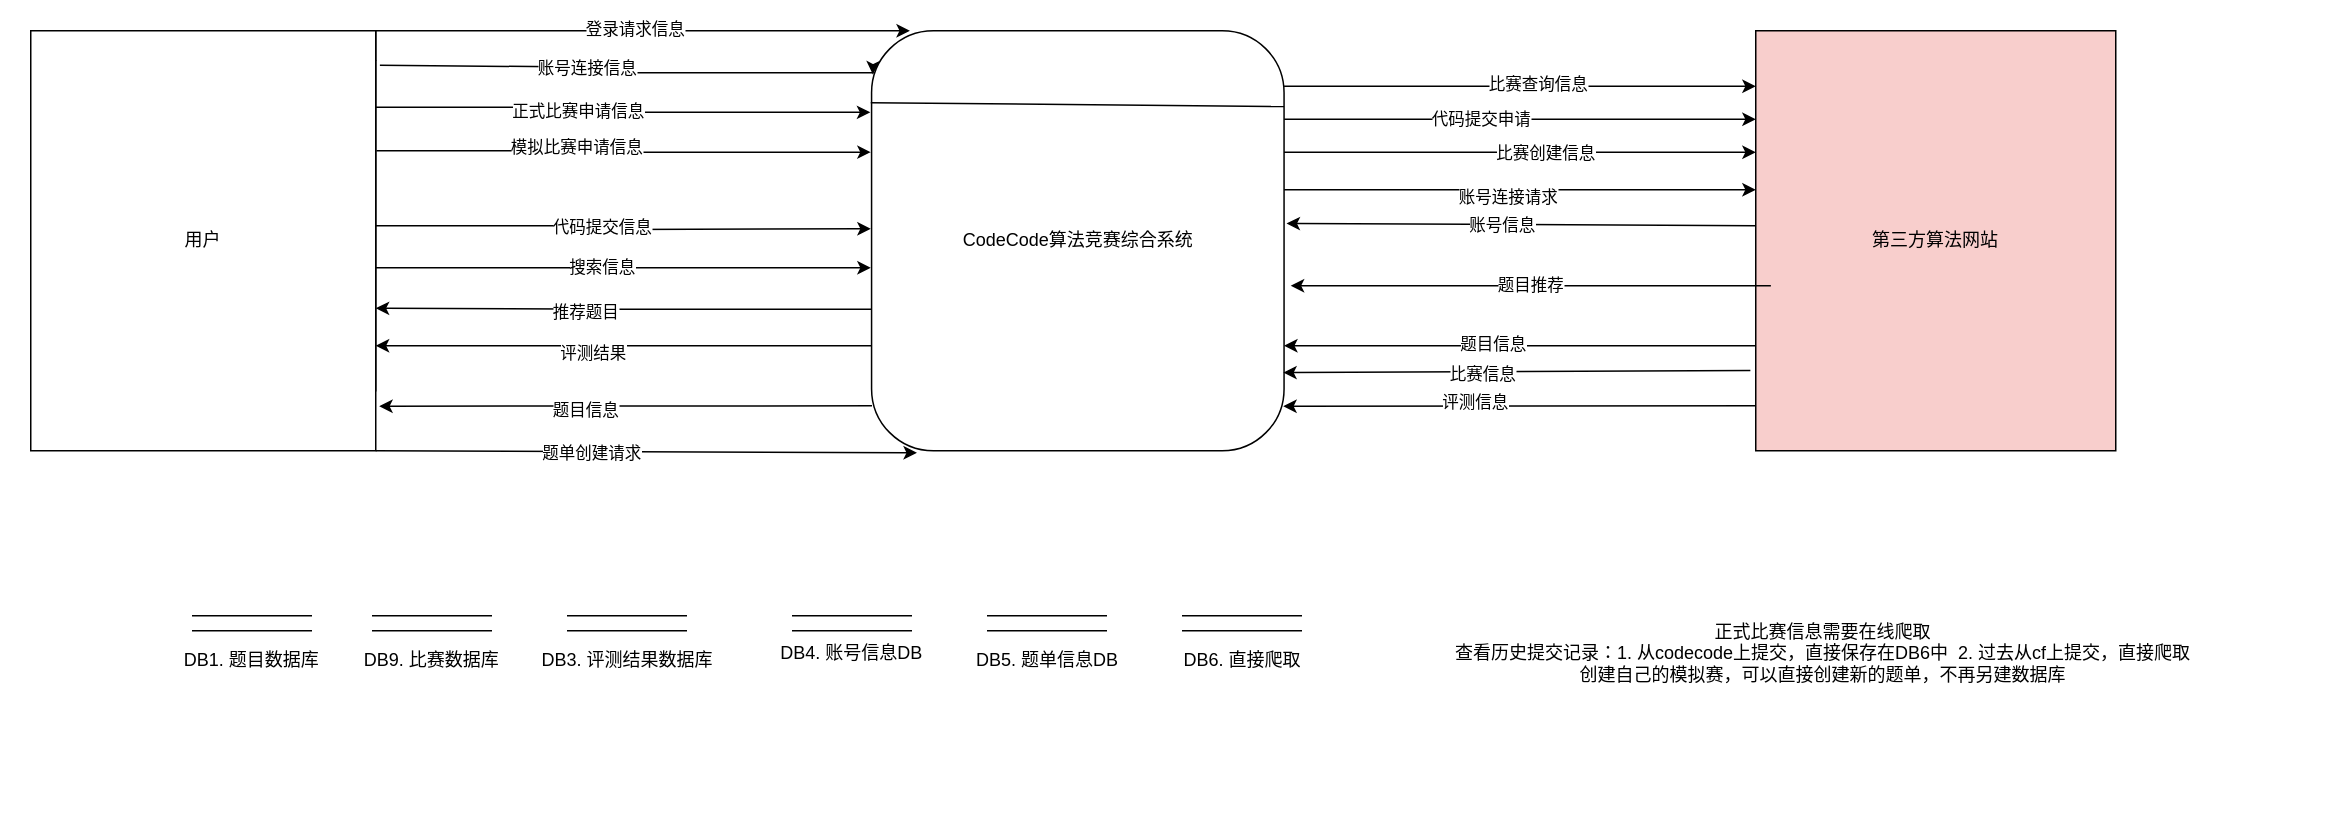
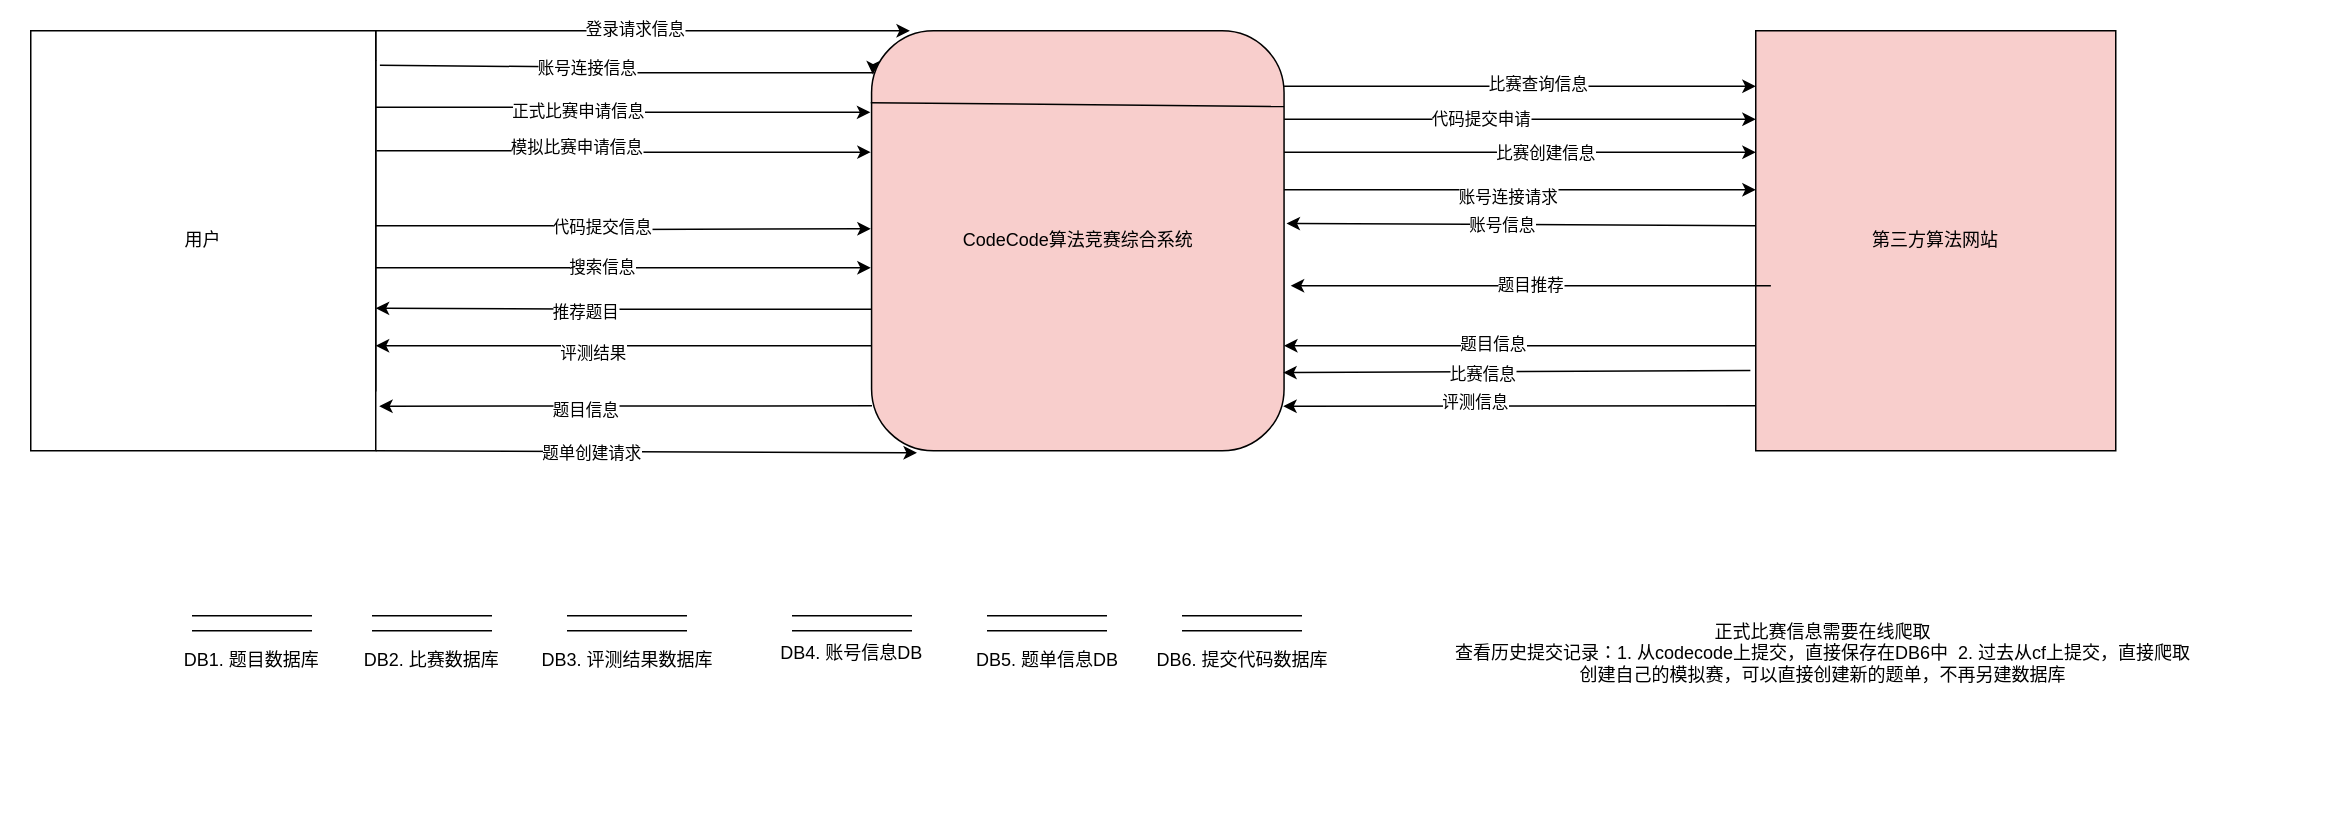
node "CodeCode算法竞赛综合系统": fillcolor #ffffff -> #f8cecc
node "DB9. 比赛数据库": label "DB9. 比赛数据库" -> "DB2. 比赛数据库"
node "DB6. 直接爬取": label "DB6. 直接爬取" -> "DB6. 提交代码数据库"
